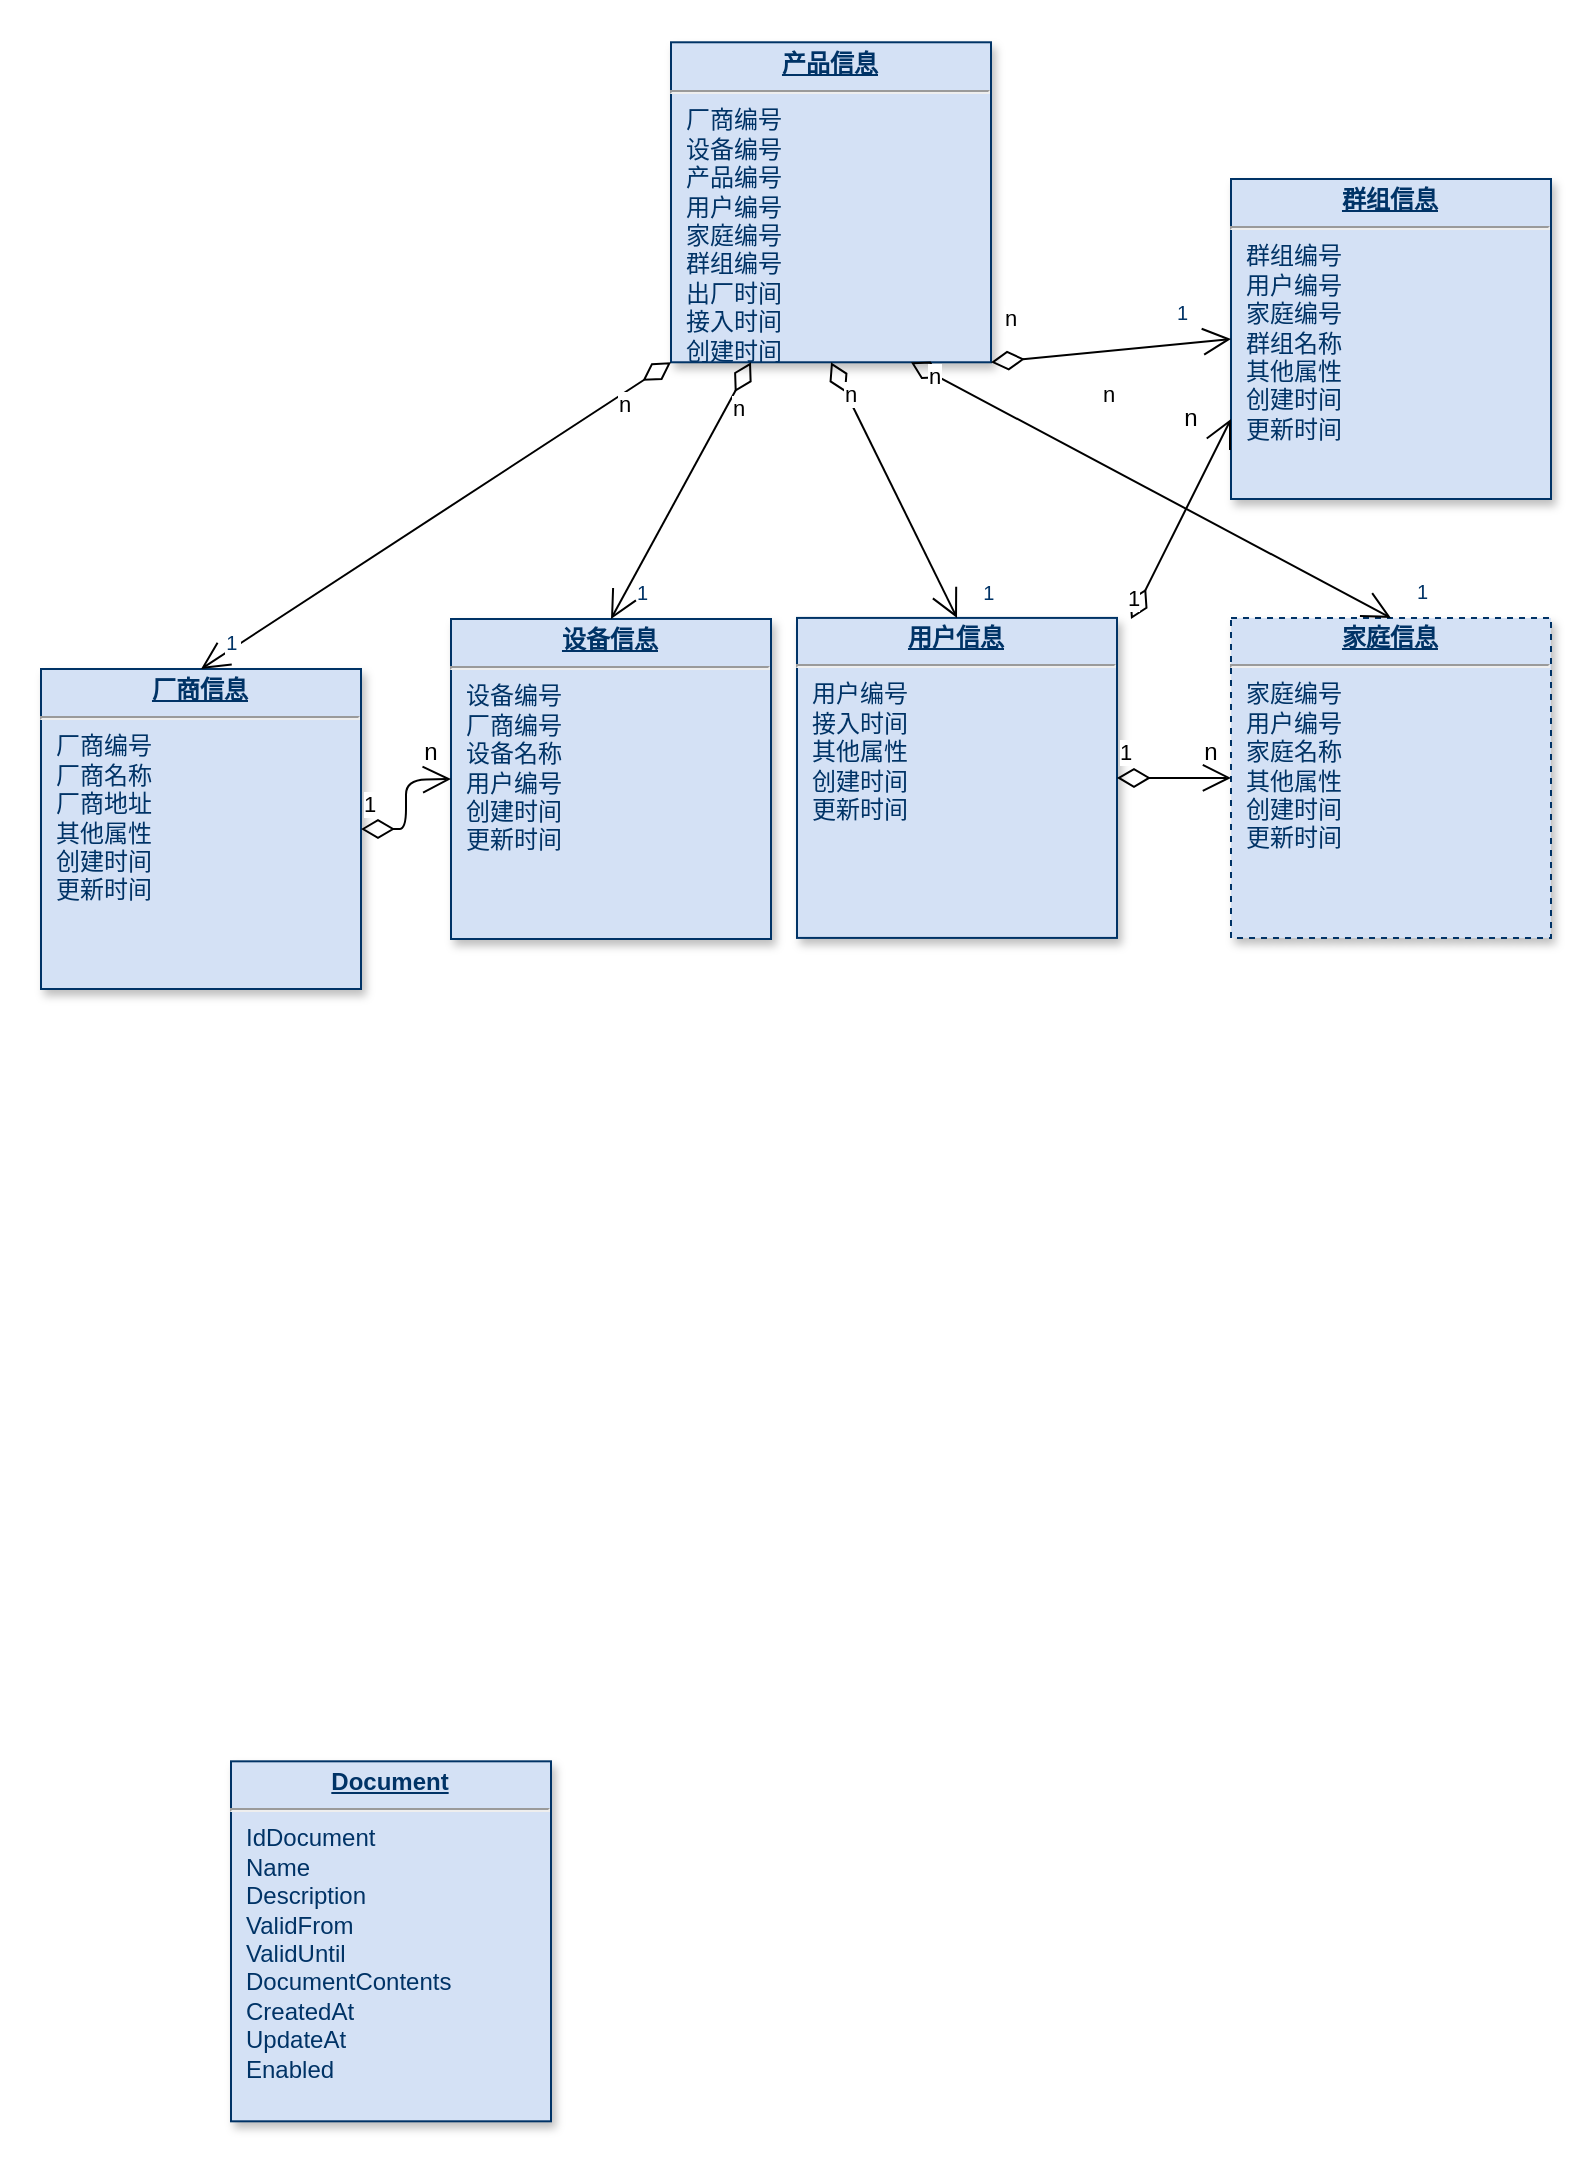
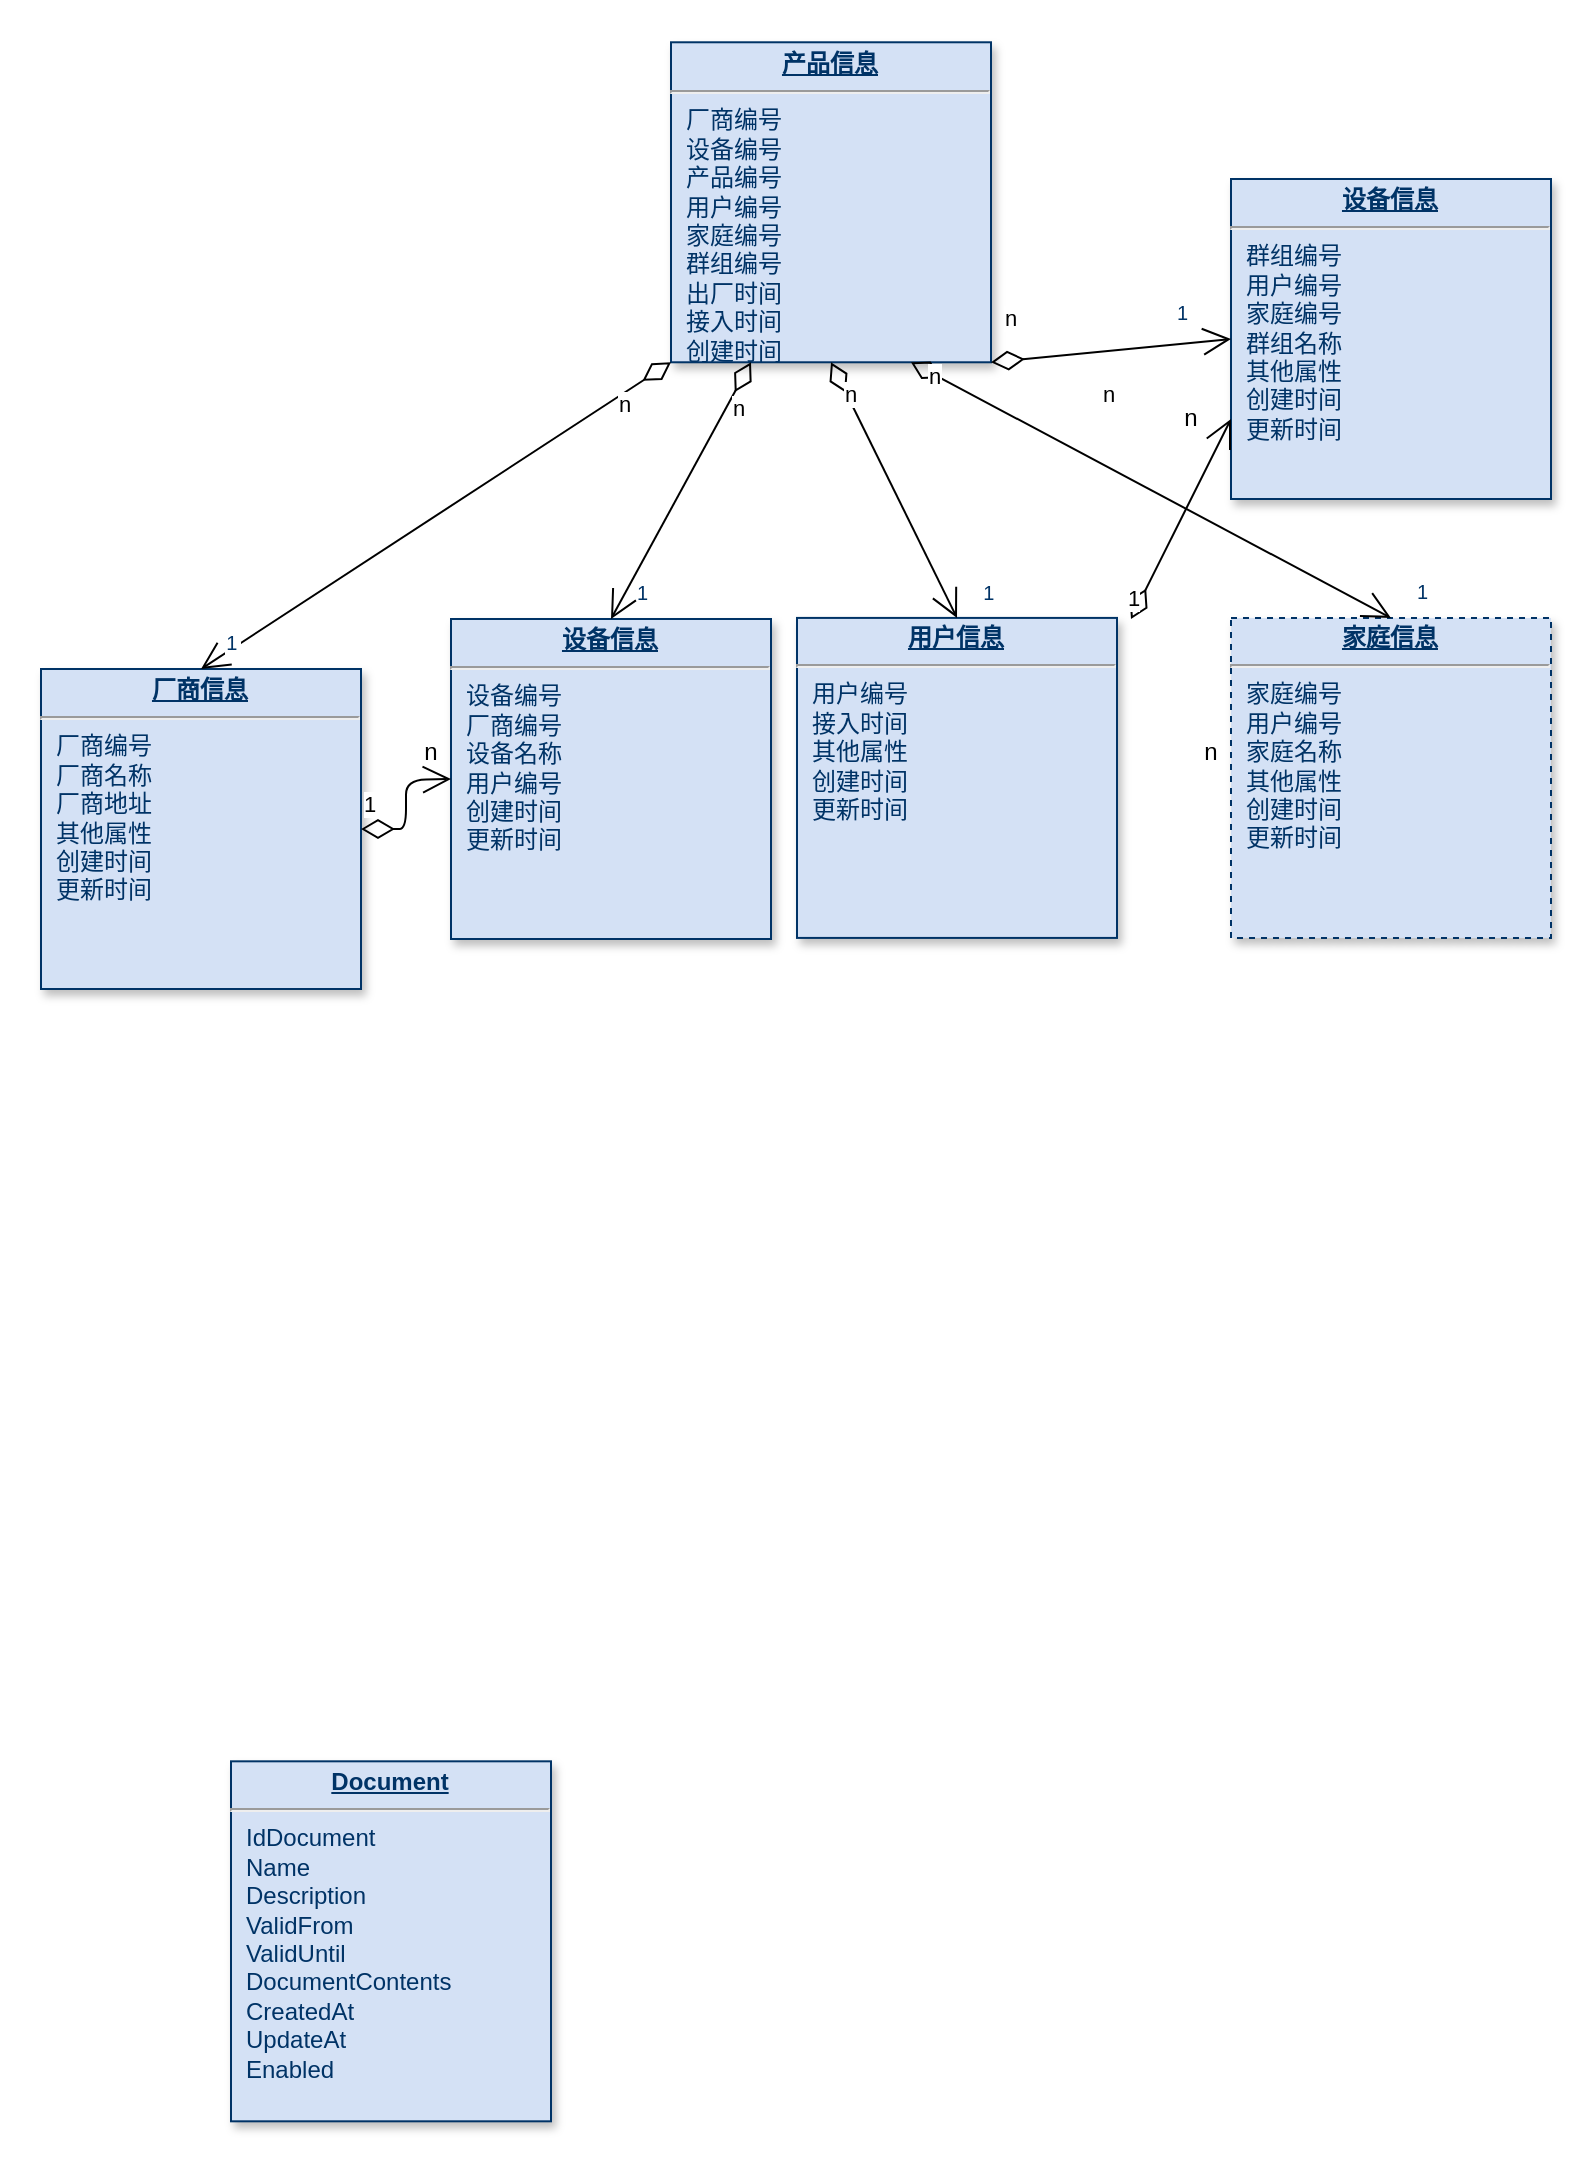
node "群组信息 群组编号 用户编号 家庭编号 群组名称 其他属性 创建时间 更新时间": label "群组信息 群组编号 用户编号 家庭编号 群组名称 其他属性 创建时间 更新时间" -> "设备信息 群组编号 用户编号 家庭编号 群组名称 其他属性 创建时间 更新时间"
edge "用户信息 用户编号 接入时间 其他属性 创建时间 更新时间" -- "家庭信息 家庭编号 用户编号 家庭名称 其他属性 创建时间 更新时间": removed, label "1"
